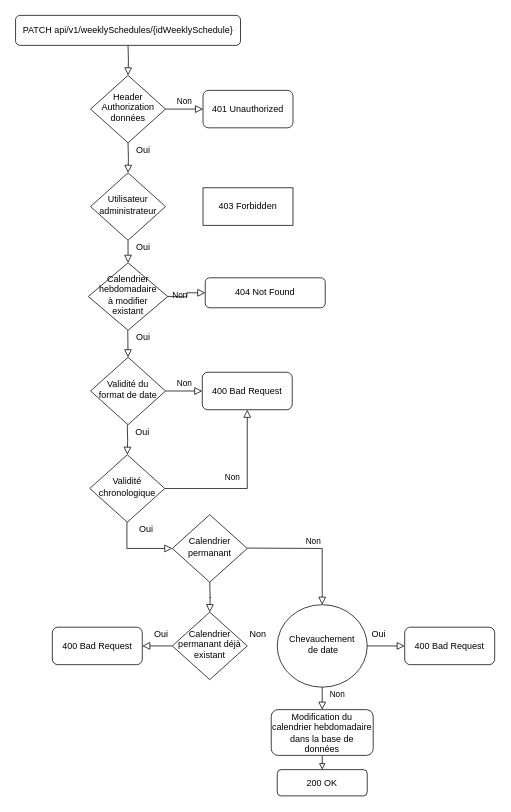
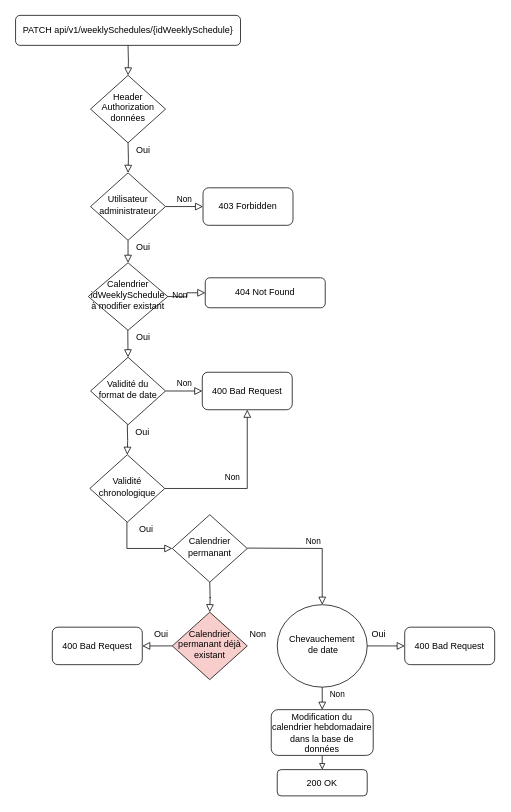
edge "Header Authorization données" -> "401 Unauthorized": removed, label "Non"
node "401 Unauthorized": removed
edge "Utilisateur administrateur" -> "403 Forbidden": added, label "Non"
node "403 Forbidden": shape rectangle -> rounded rectangle
node "Calendrier hebdomadaire à modifier existant": label "Calendrier hebdomadaire à modifier existant" -> "Calendrier idWeeklySchedule à modifier existant"
node "Calendrier permanant déjà existant": fillcolor #ffffff -> #f8cecc
